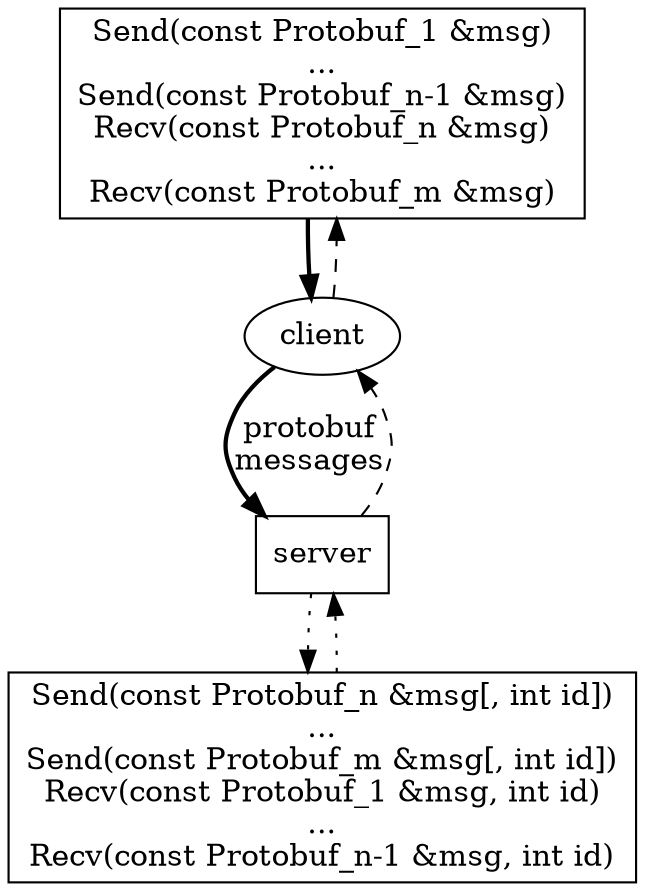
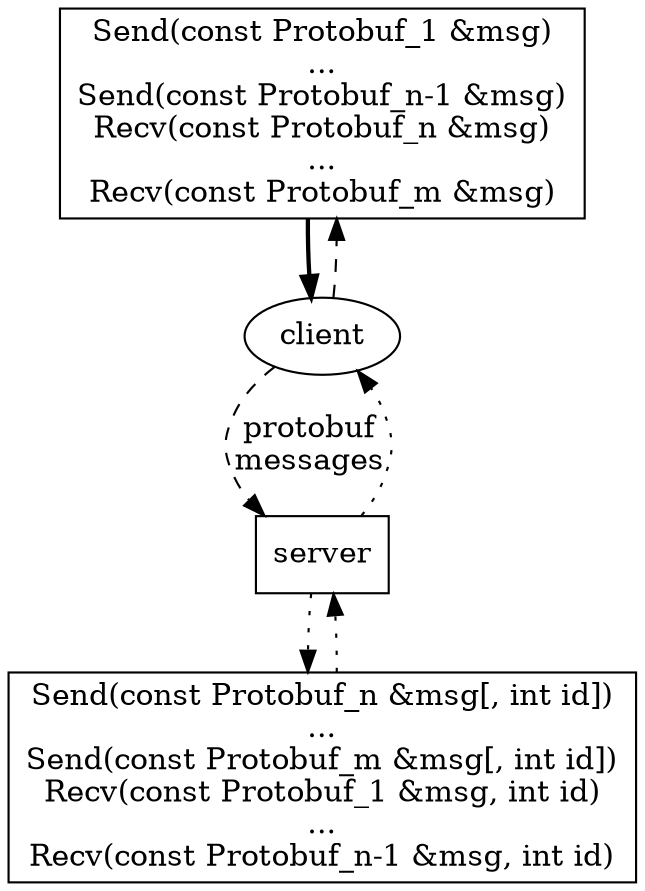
edge "client" -> "server": style bold -> dashed
edge "server" -> "client": style dashed -> dotted
